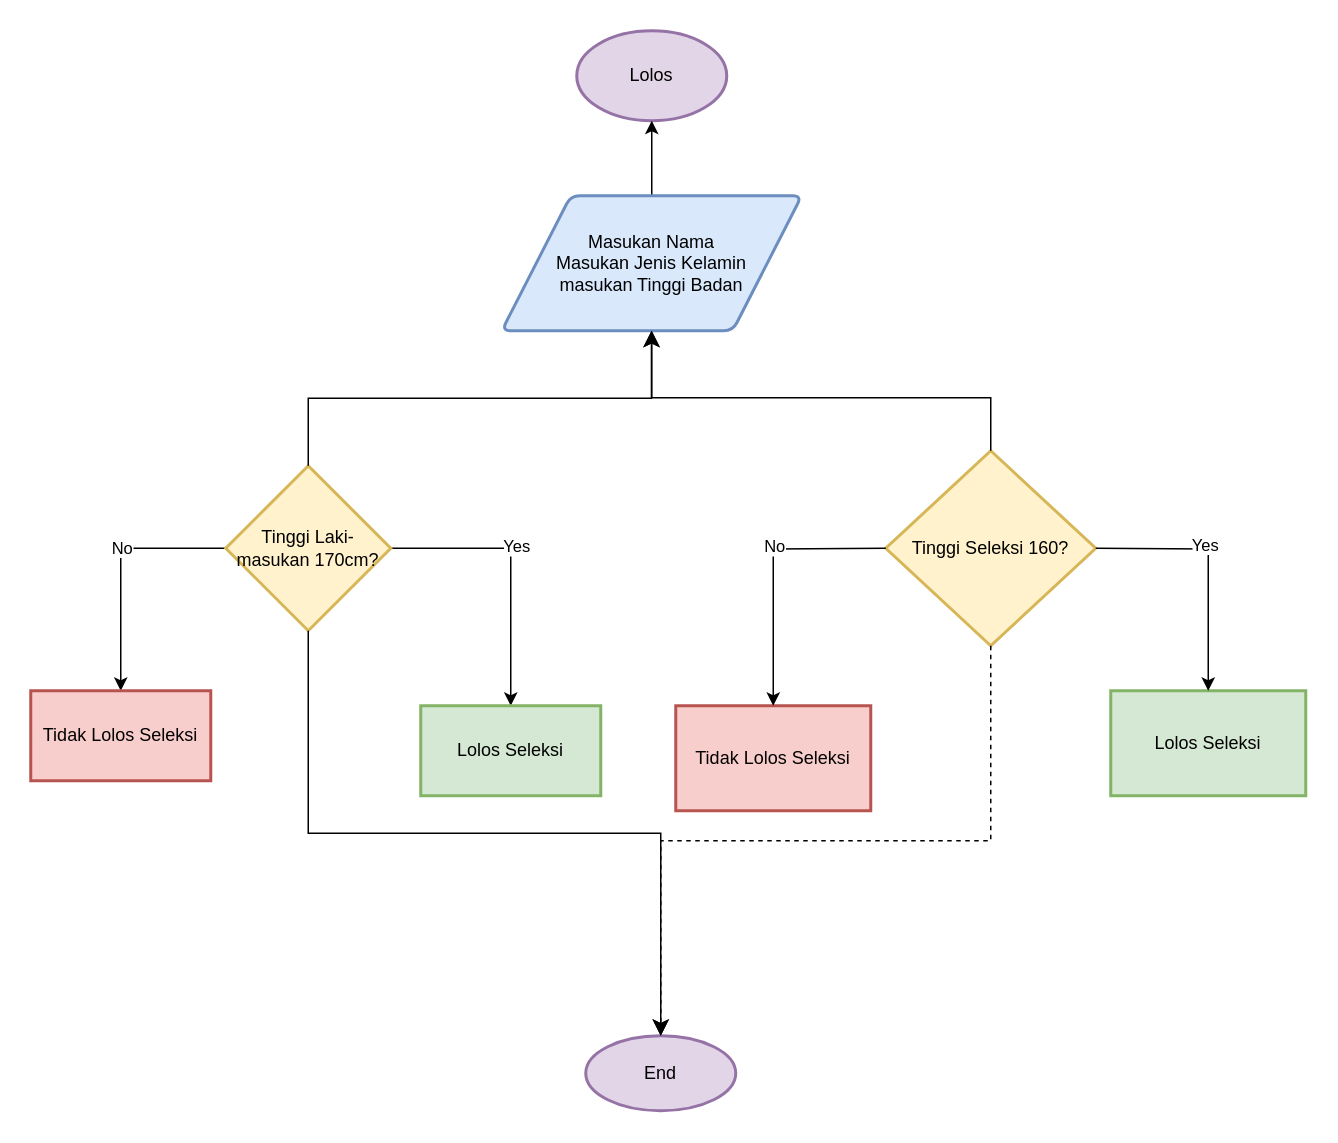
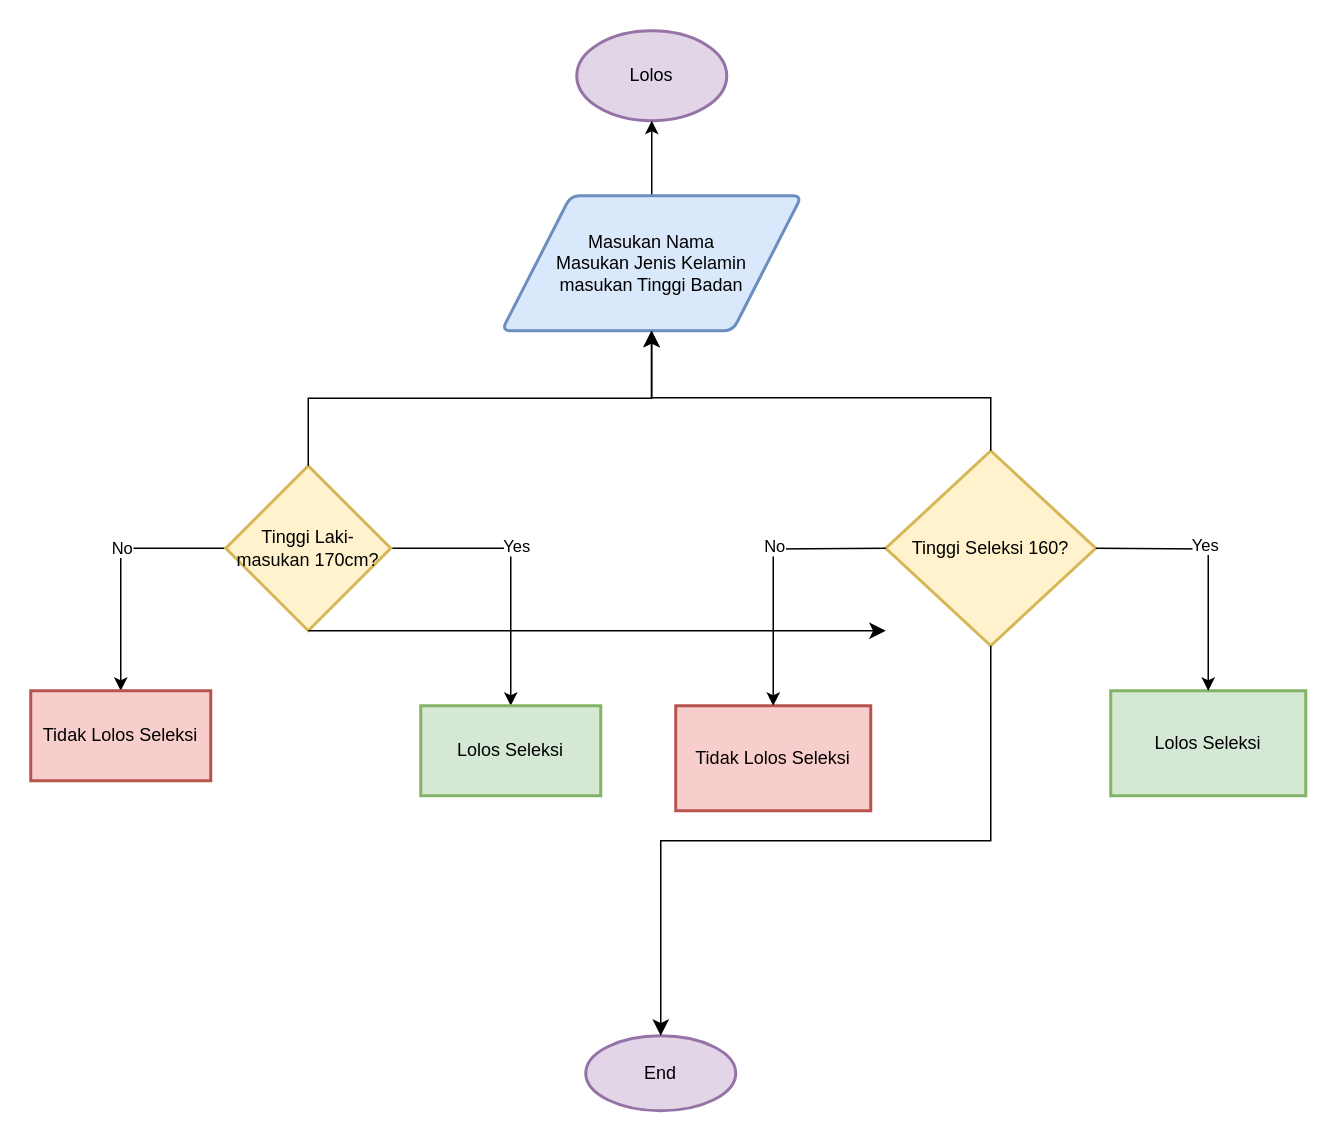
edge "Tinggi Laki-masukan 170cm?" -> "End": now "Tinggi Laki-masukan 170cm?" -> "Tinggi Seleksi 160?"
edge "Tinggi Seleksi 160?" -> "End": style dashed -> solid
